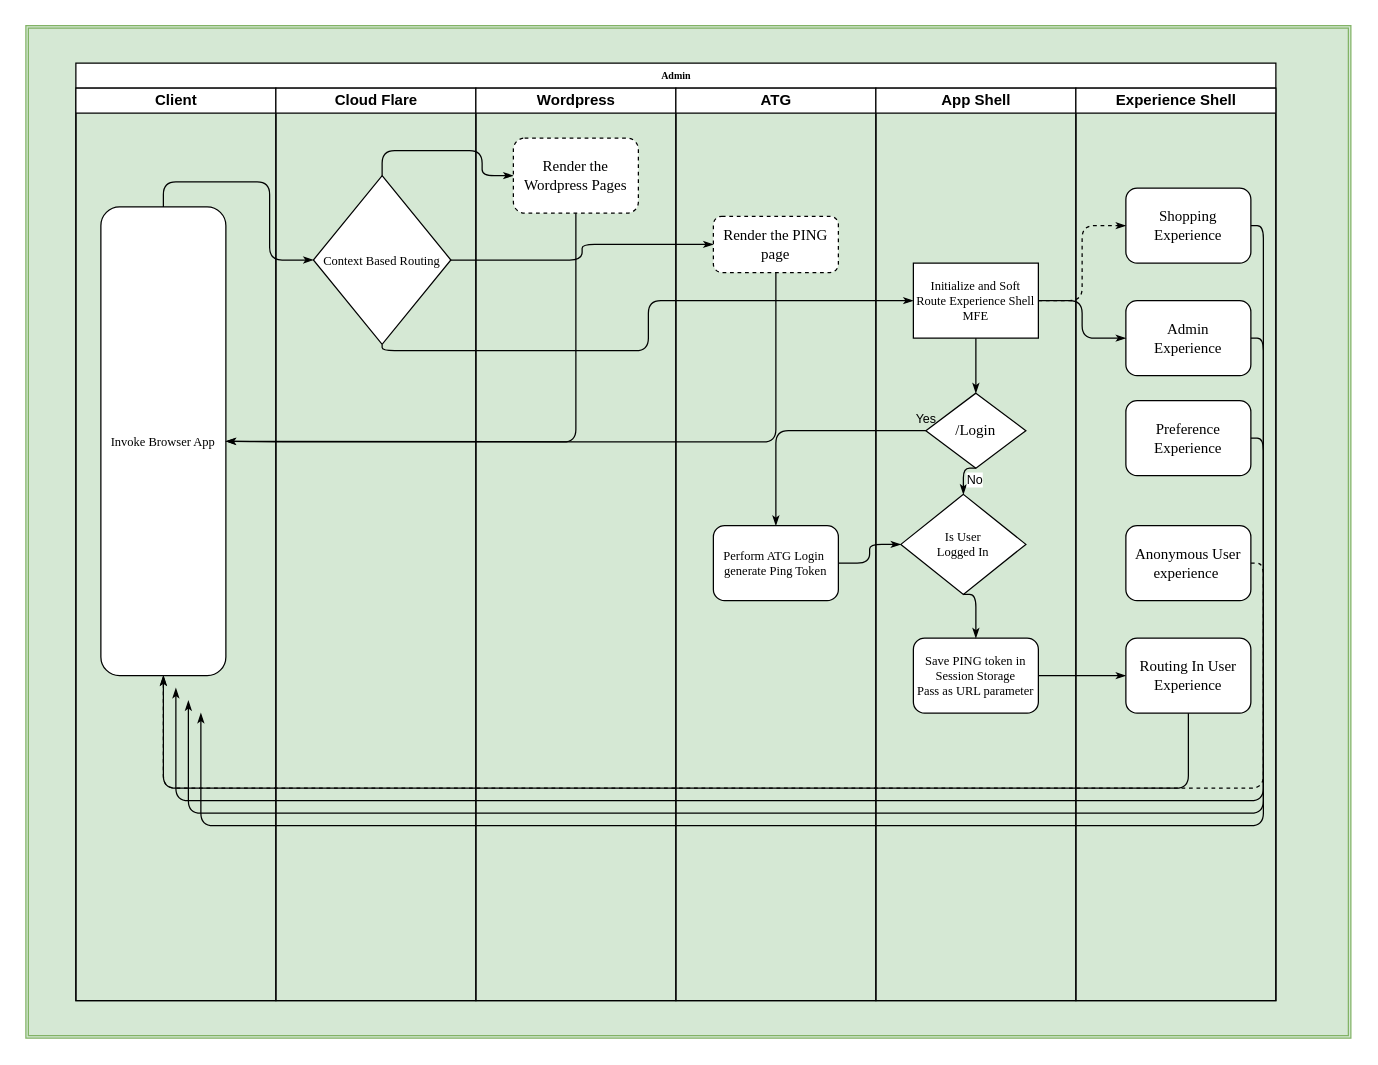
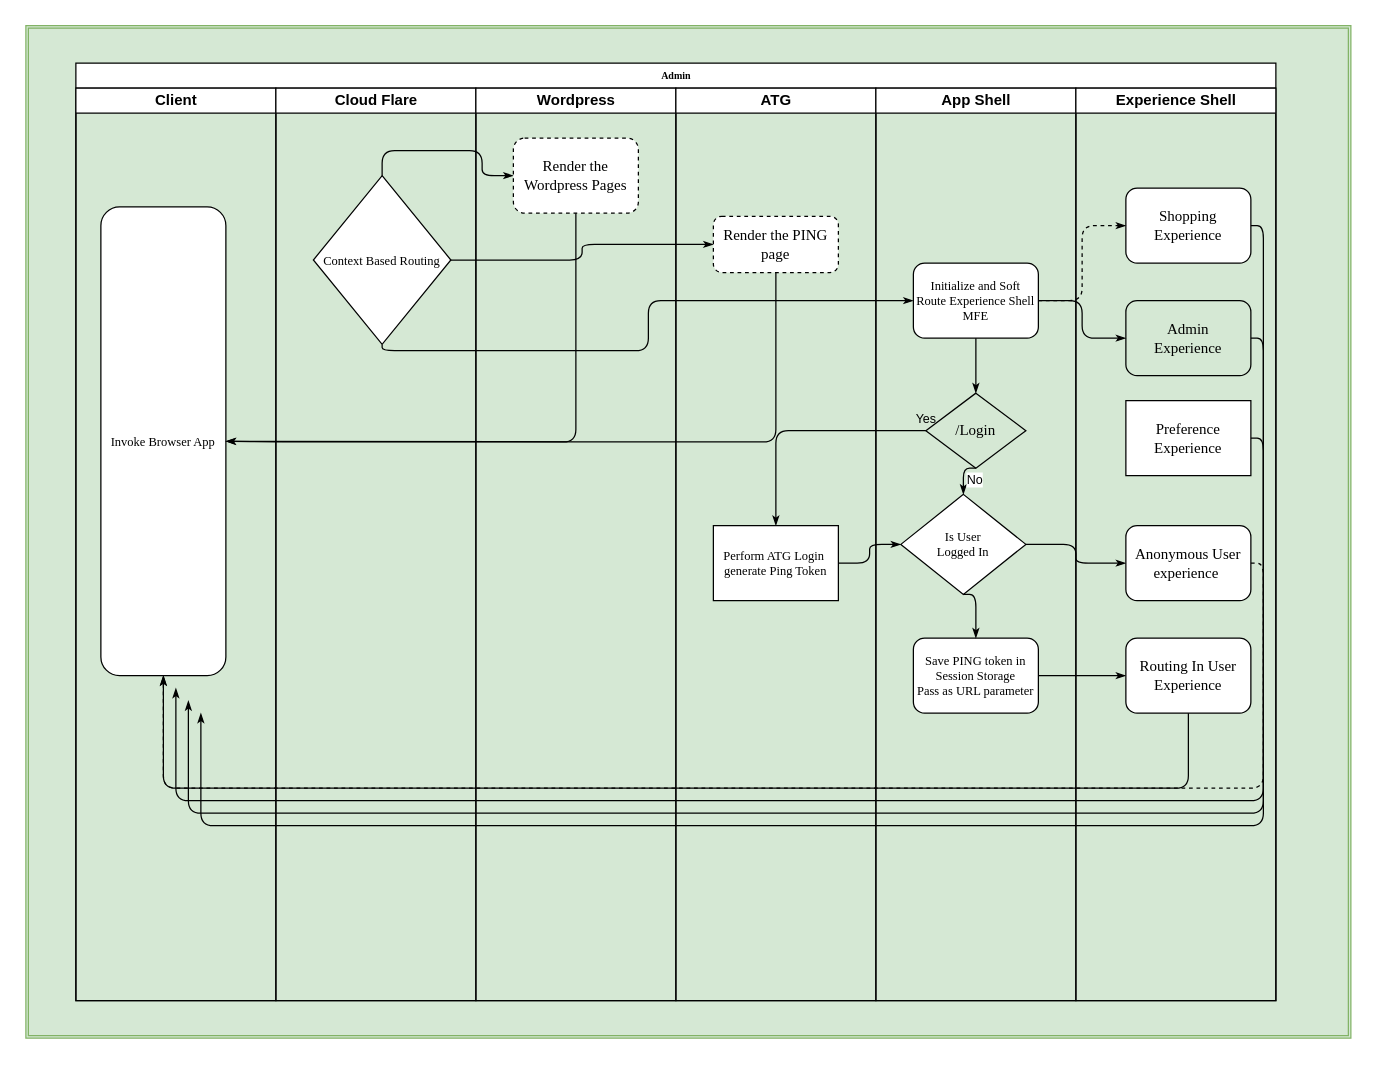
edge "Invoke Browser App" -> "Context Based Routing": removed
node "Initialize and Soft Route Experience Shell MFE": shape rectangle -> rounded rectangle
node "Admin Experience": fillcolor #ffffff -> #d5e8d4
node "/Login": fillcolor #ffffff -> #d5e8d4
node "Preference Experience": shape rounded rectangle -> rectangle
edge "Is User Logged In" -> "Anonymous User experience": added
node "Perform ATG Login generate Ping Token": shape rounded rectangle -> rectangle
